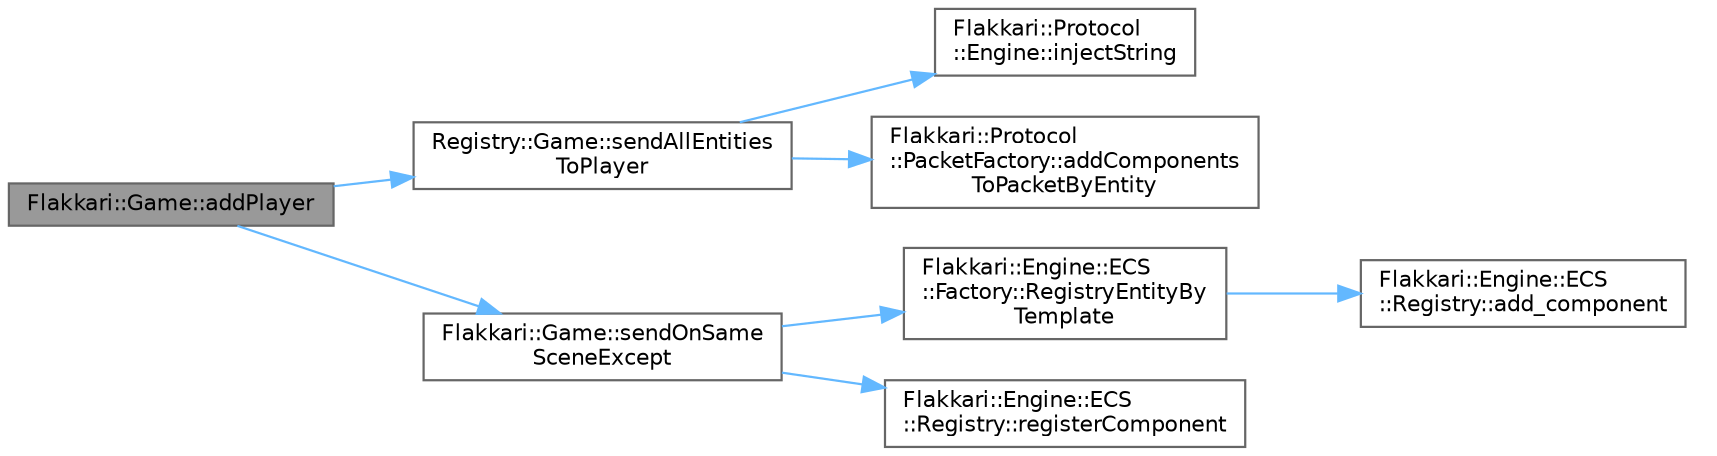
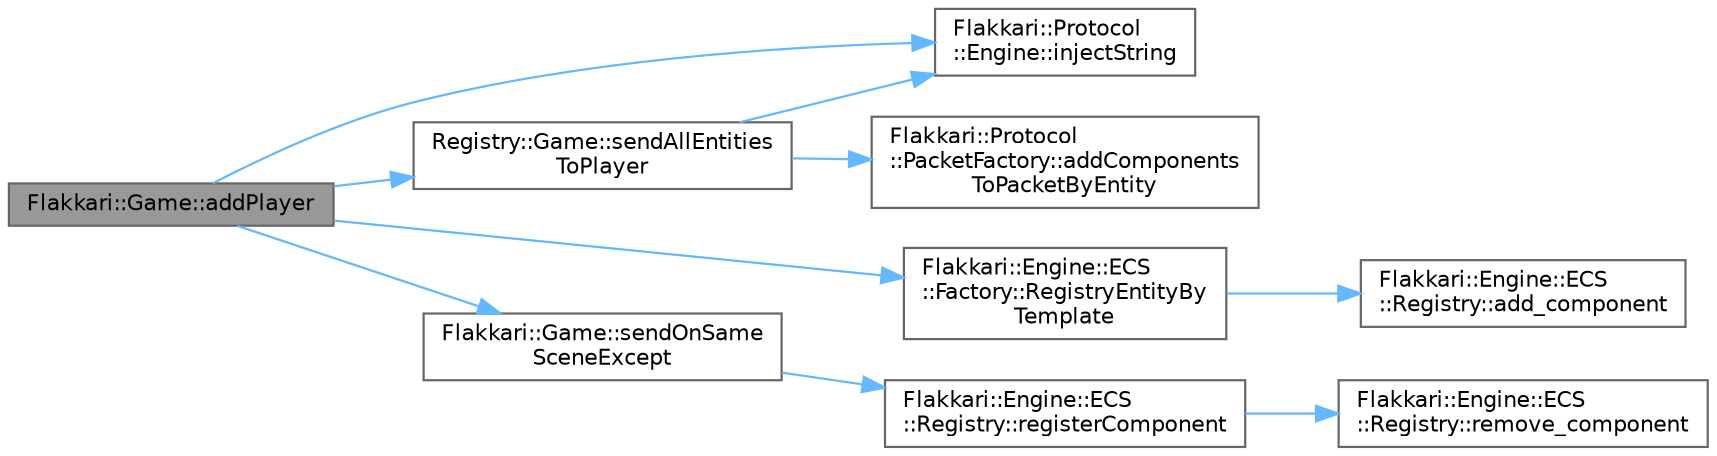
edge "Flakkari::Game::addPlayer" -> "Flakkari::Protocol ::Engine::injectString": added
edge "Flakkari::Game::sendOnSame SceneExcept" -> "Flakkari::Engine::ECS ::Factory::RegistryEntityBy Template": now "Flakkari::Game::addPlayer" -> "Flakkari::Engine::ECS ::Factory::RegistryEntityBy Template"
node "Flakkari::Engine::ECS ::Registry::remove_component": added
